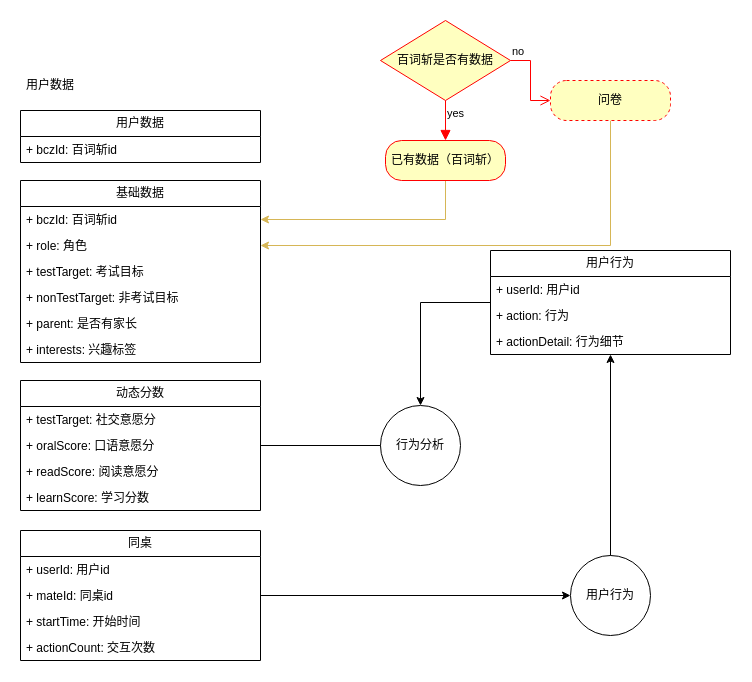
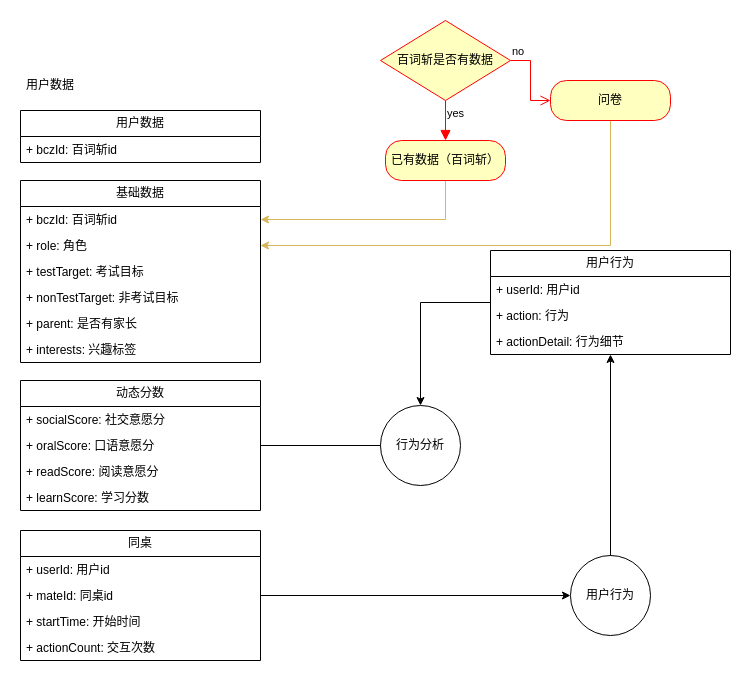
node "问卷": style dashed -> solid
node "+ testTarget: 社交意愿分": label "+ testTarget: 社交意愿分" -> "+ socialScore: 社交意愿分"
